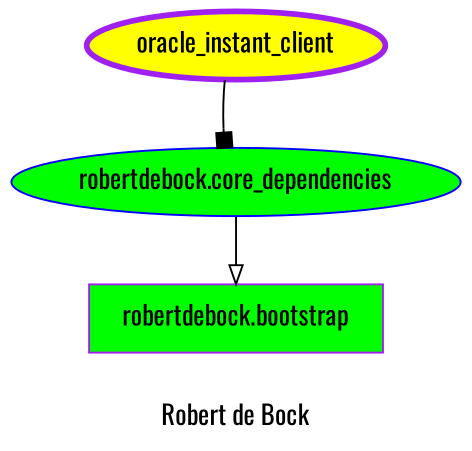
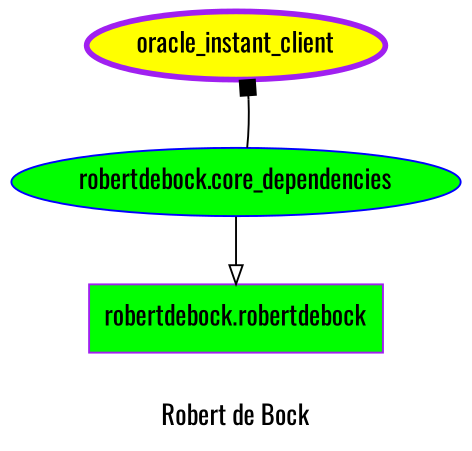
edge "oracle_instant_client" -> "robertdebock.core_dependencies": reversed
node "robertdebock.bootstrap": label "robertdebock.bootstrap" -> "robertdebock.robertdebock"
